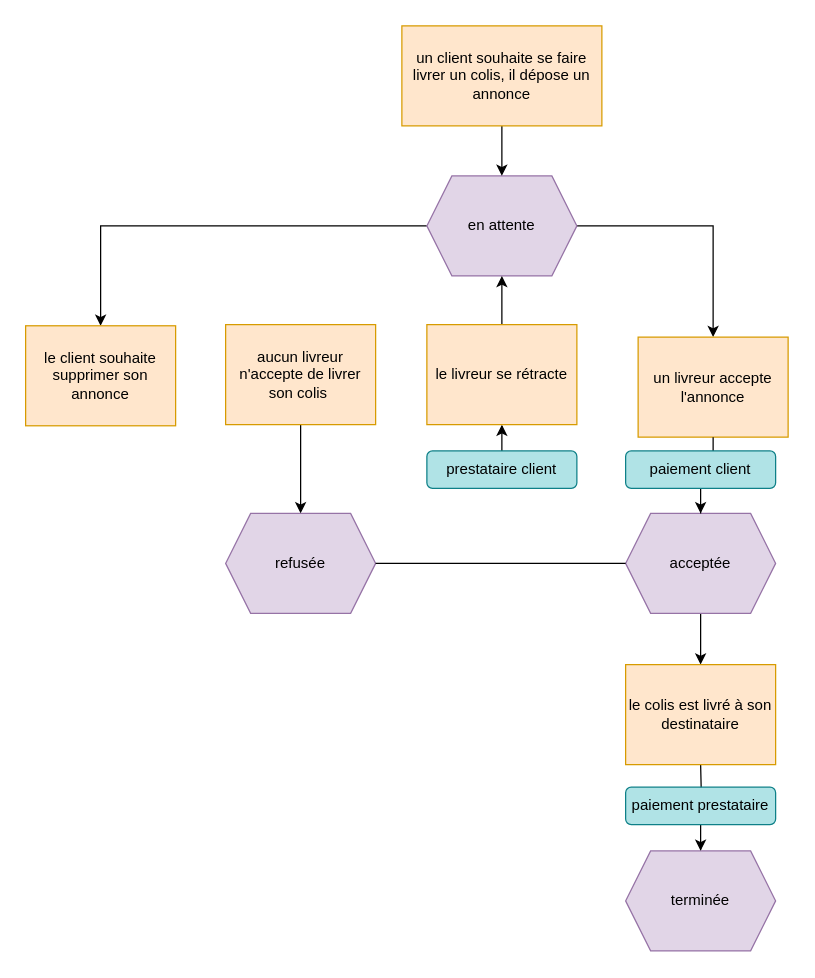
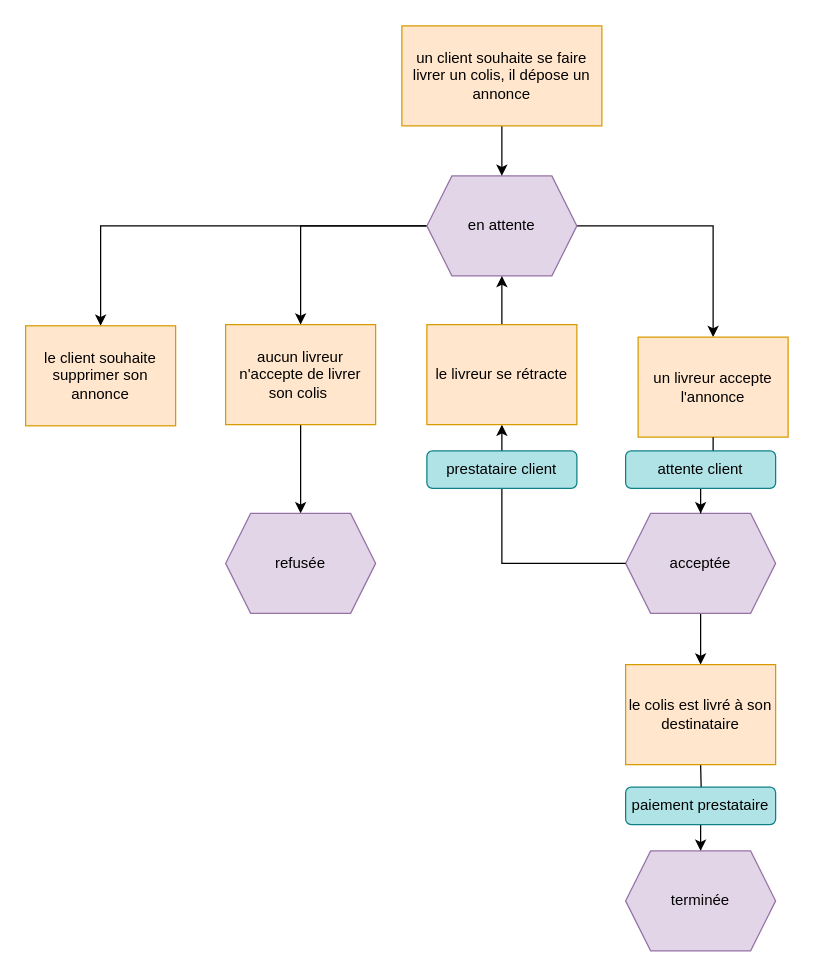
edge "en attente" -> "aucun livreur n'accepte de livrer son colis": added
node "paiement client": label "paiement client" -> "attente client"
edge "refusée" -- "acceptée": now "prestataire client" -- "acceptée"
